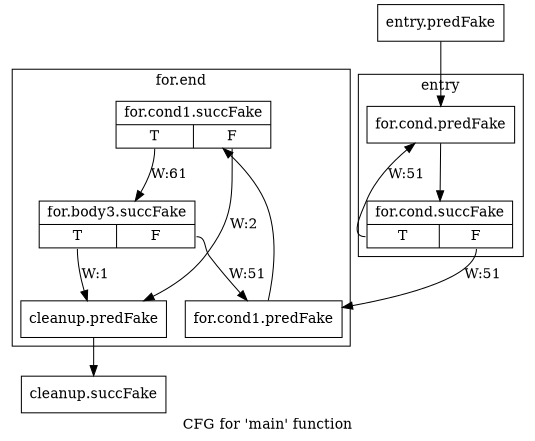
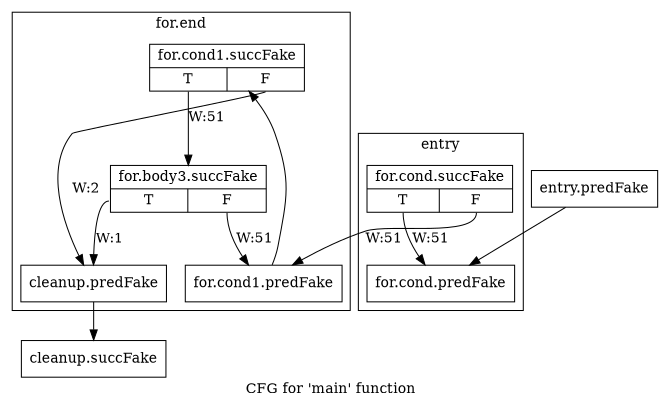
edge "for.cond.predFake" -> "for.cond.succFake": removed
edge "for.cond1.succFake" -> "for.body3.succFake": label "W:61" -> "W:51"
